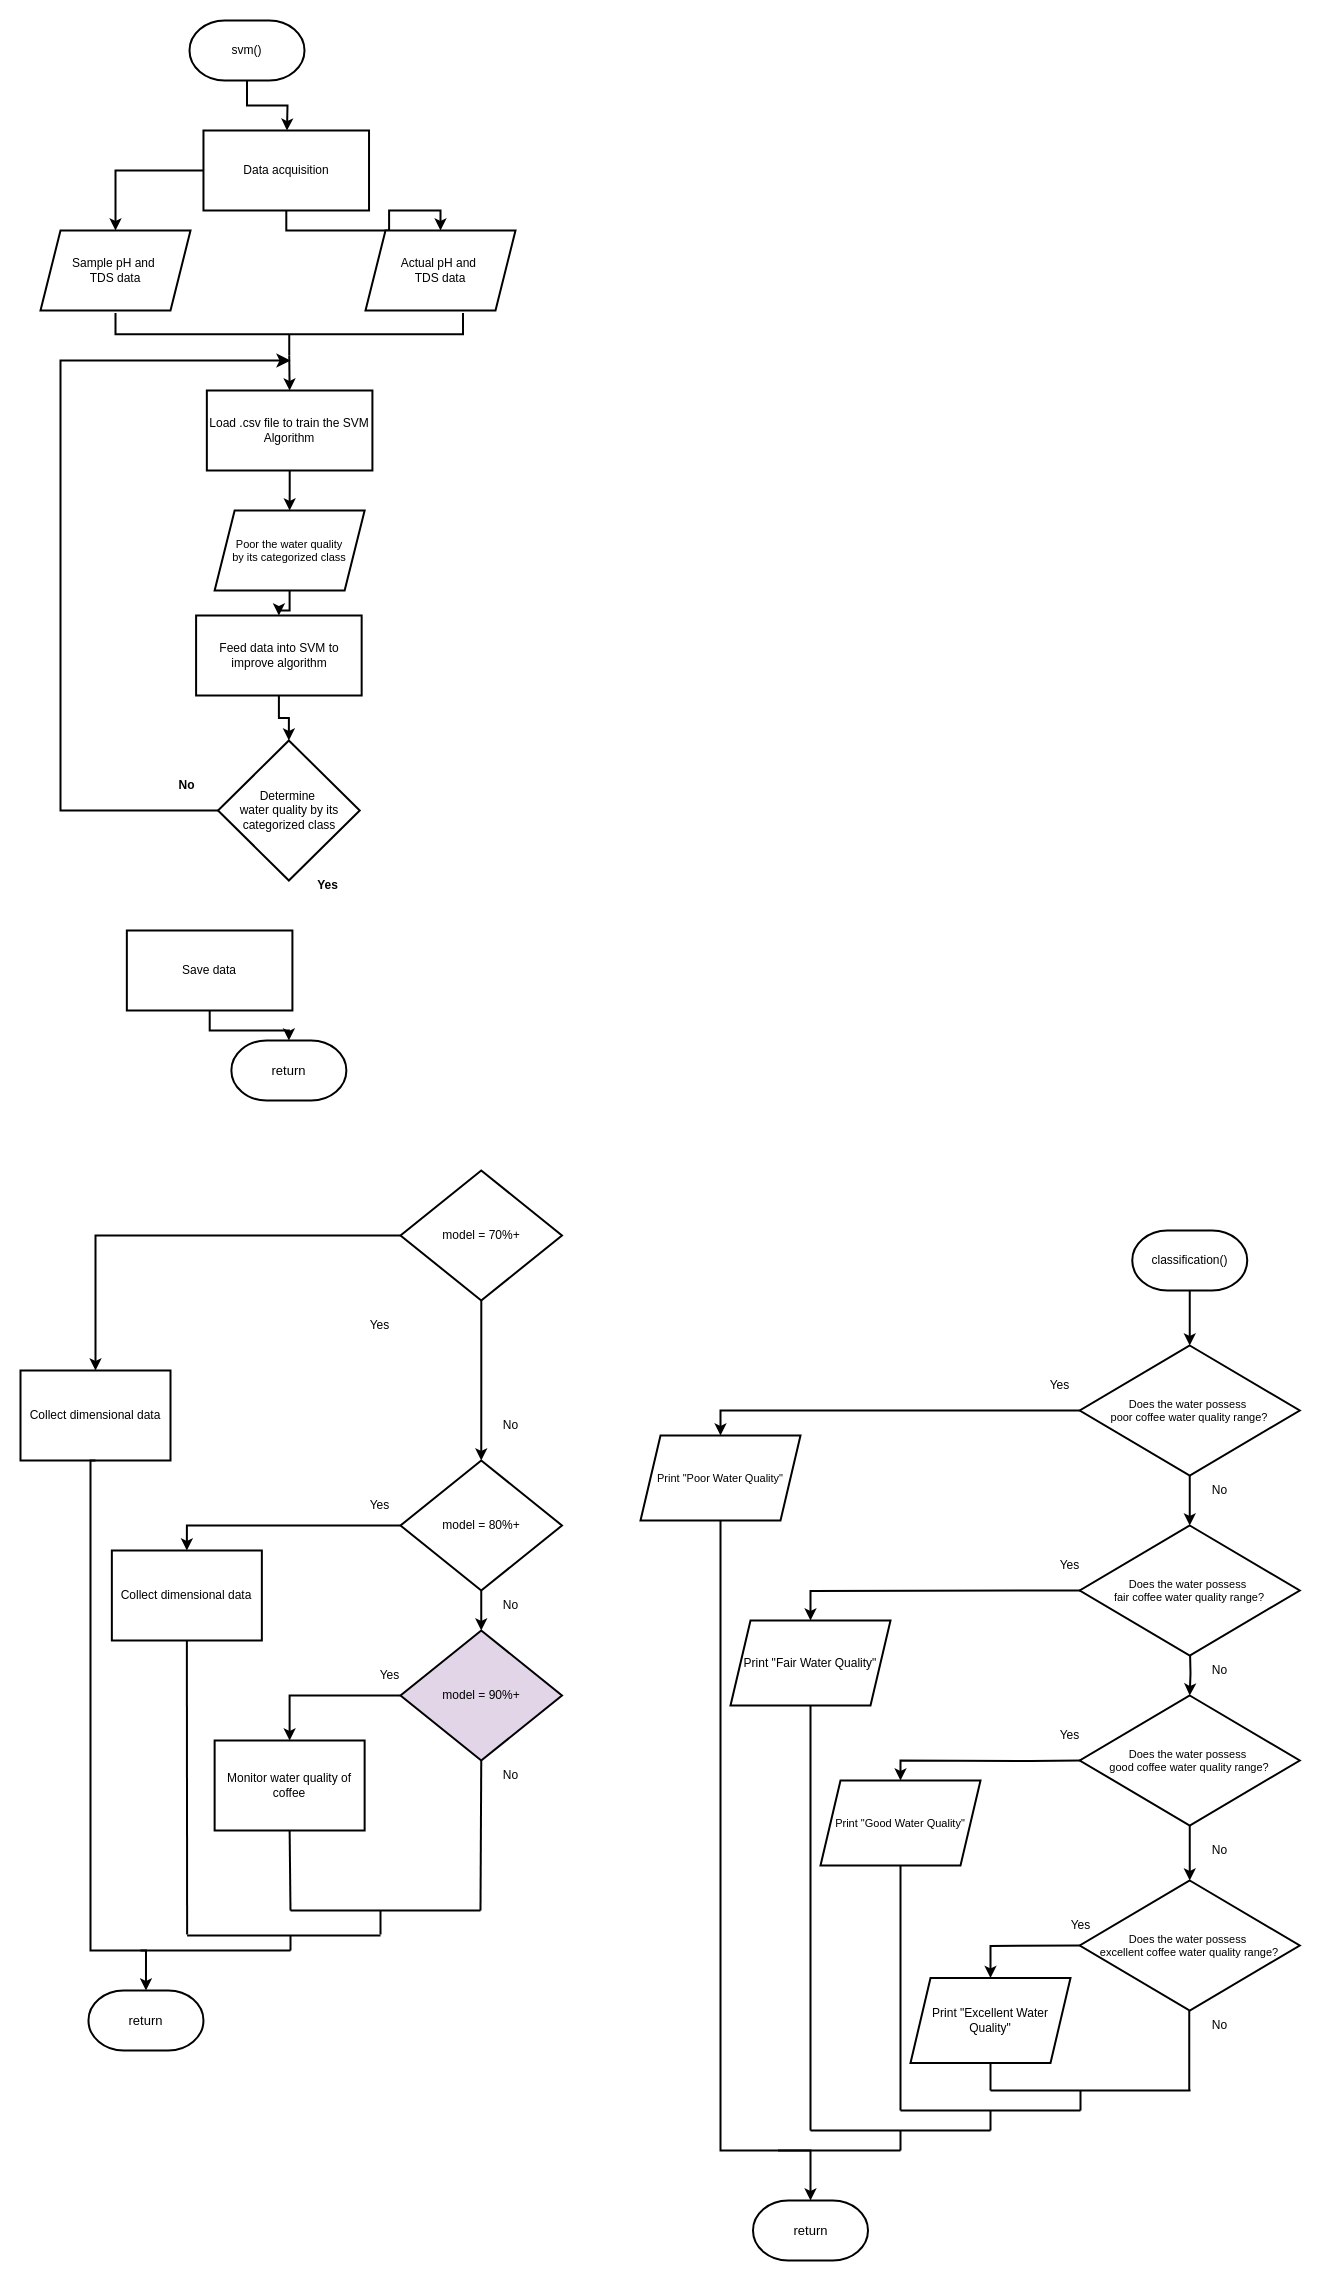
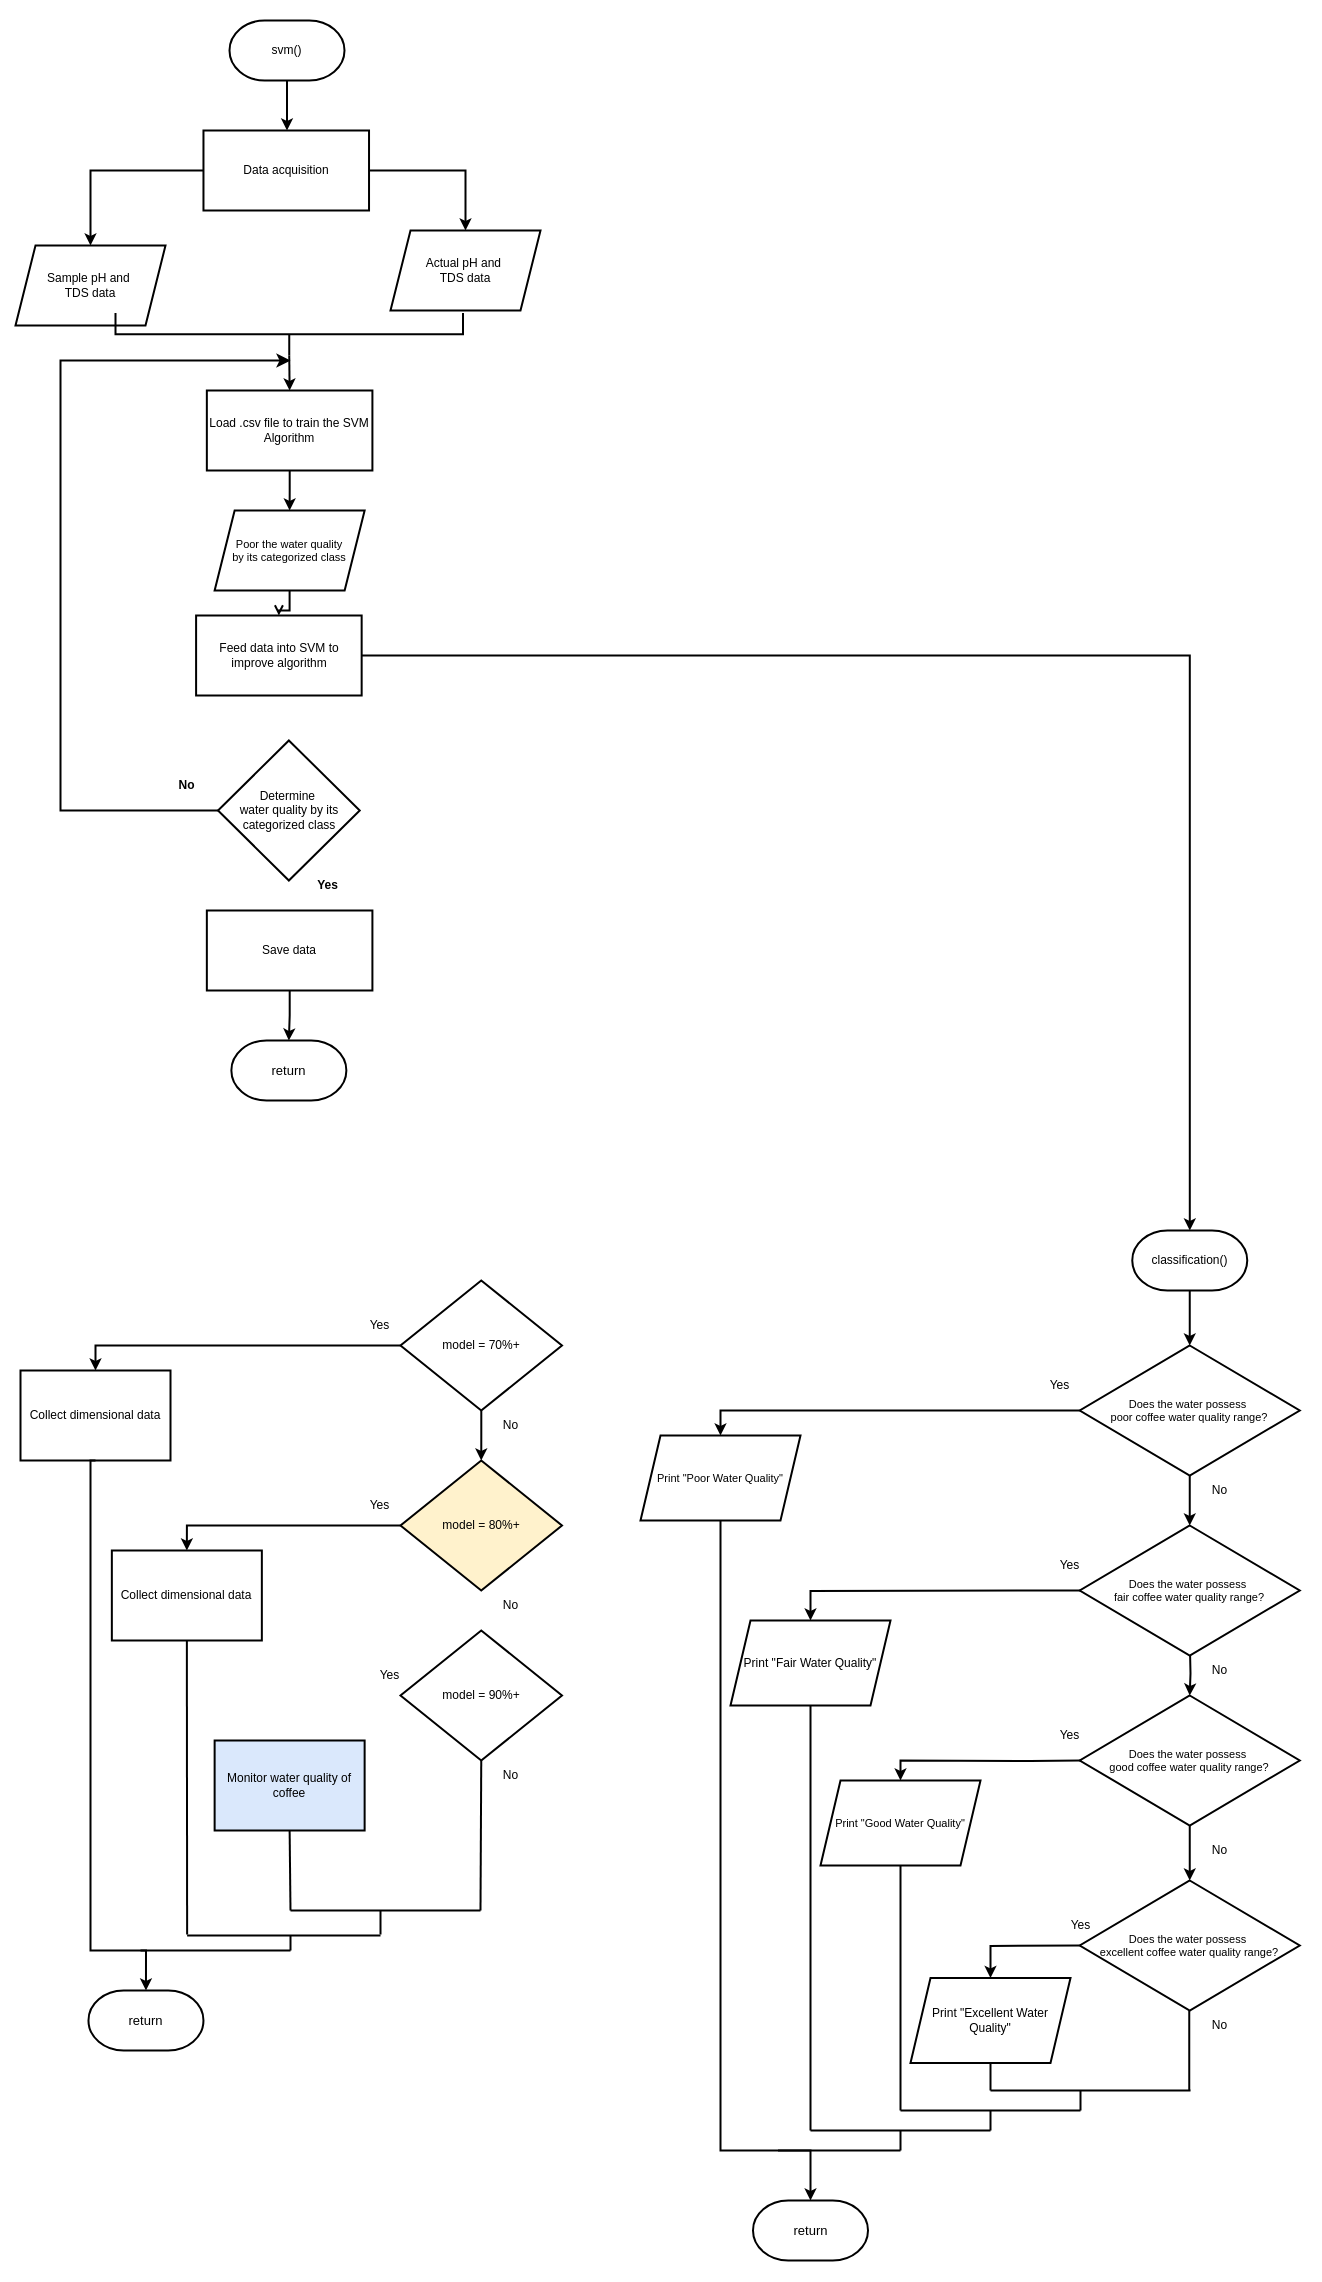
node "svm()": moved (247, 51) -> (287, 51)
node "Sample pH and TDS data": moved (116, 271) -> (91, 286)
node "Actual pH and TDS data": moved (441, 271) -> (466, 271)
edge "Poor the water quality by its categorized class" -> "Feed data into SVM to improve algorithm": arrowhead classic -> open
edge "Feed data into SVM to improve algorithm" -> "Determine water quality by its categorized class": now "Feed data into SVM to improve algorithm" -> "classification()"
node "Save data": moved (210, 971) -> (290, 951)
node "model = 70%+": moved (481, 1236) -> (481, 1346)
node "model = 80%+": fillcolor #ffffff -> #fff2cc
edge "model = 80%+" -> "model = 90%+": removed
edge "model = 90%+" -> "Monitor water quality of coffee": removed
node "model = 90%+": fillcolor #e1d5e7 -> #ffffff
node "Monitor water quality of coffee": fillcolor #ffffff -> #dae8fc
